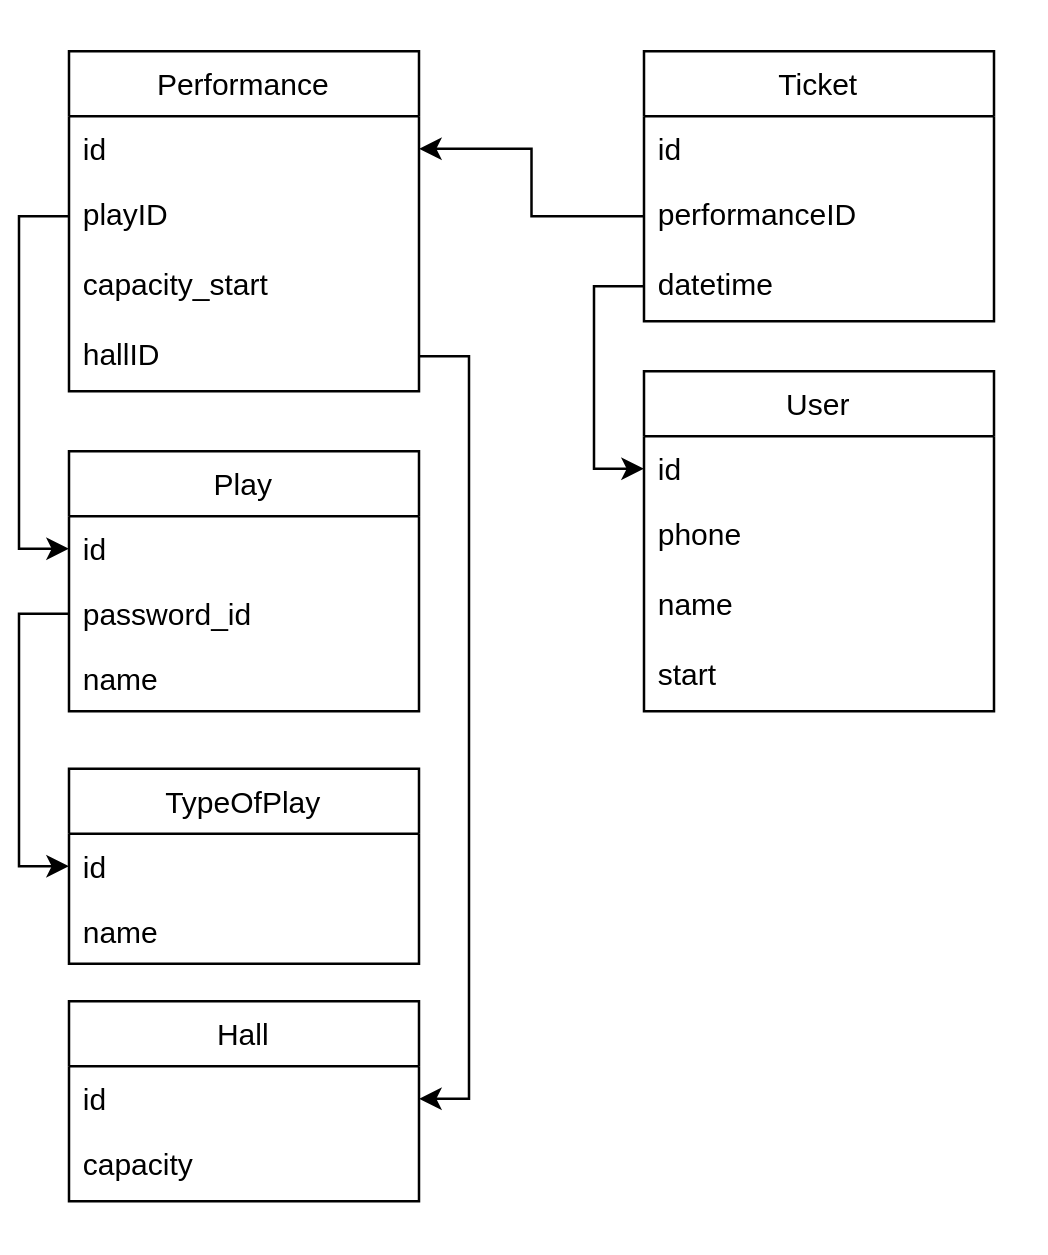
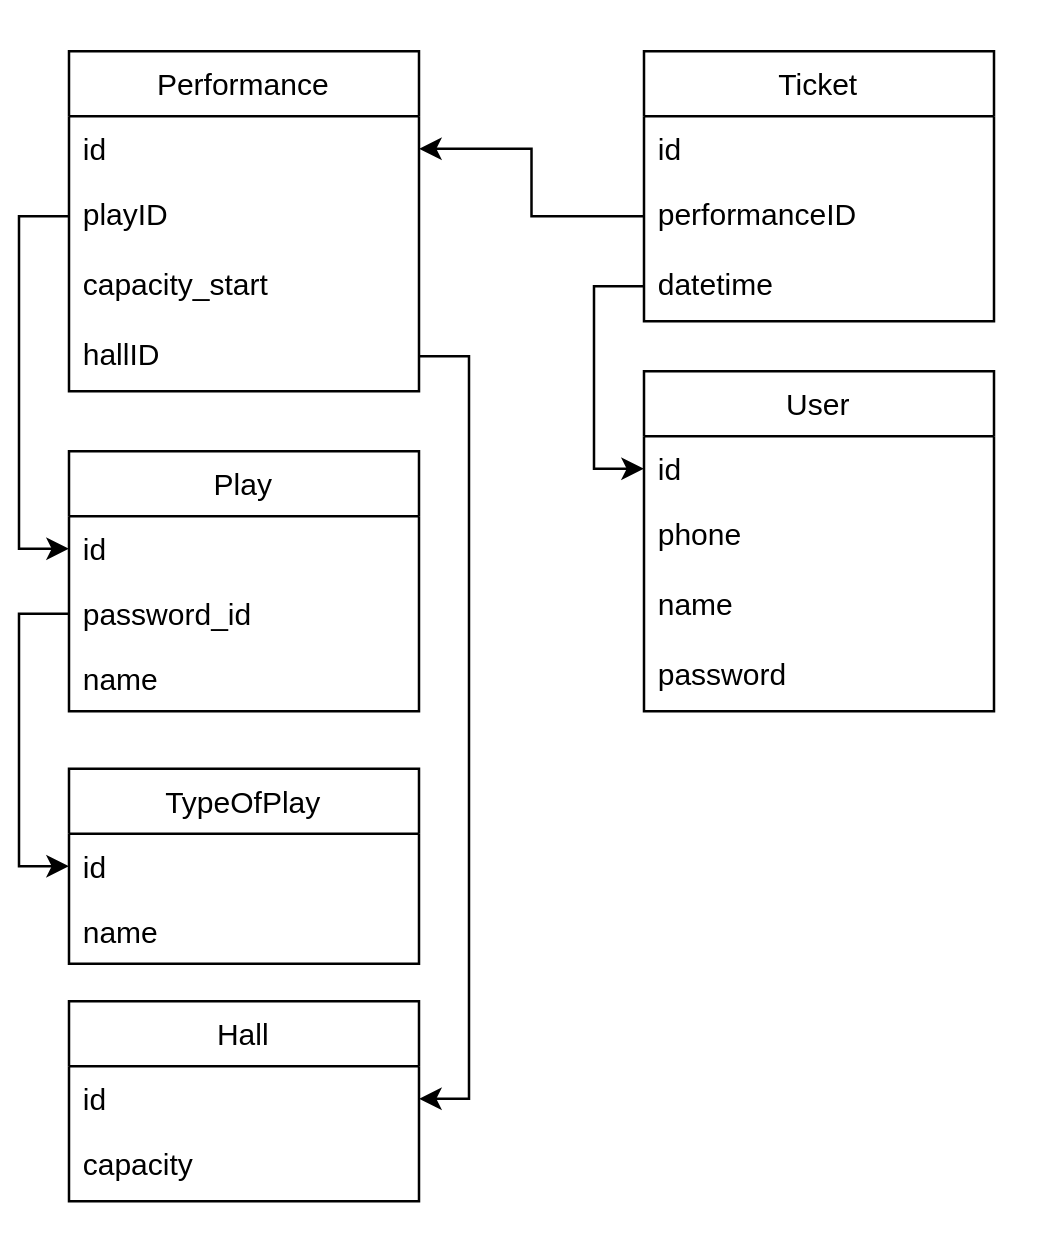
node "start": label "start" -> "password"
